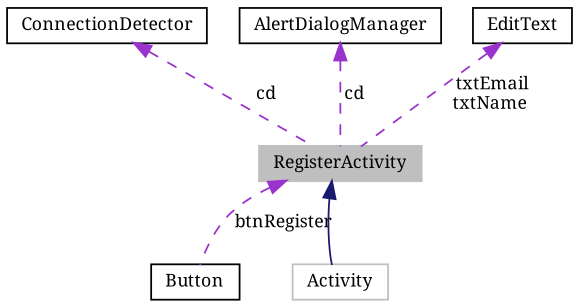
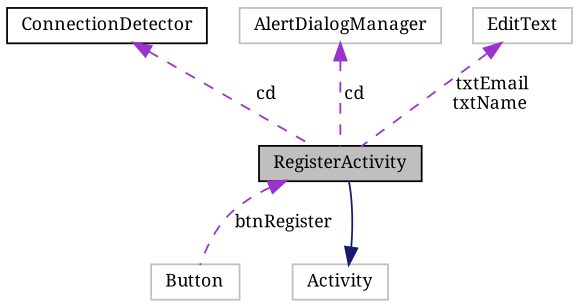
node "AlertDialogManager": color black -> grey75
node "EditText": color black -> grey75
node "RegisterActivity": color grey75 -> black
edge "Activity" -> "RegisterActivity": reversed
node "Button": color black -> grey75
